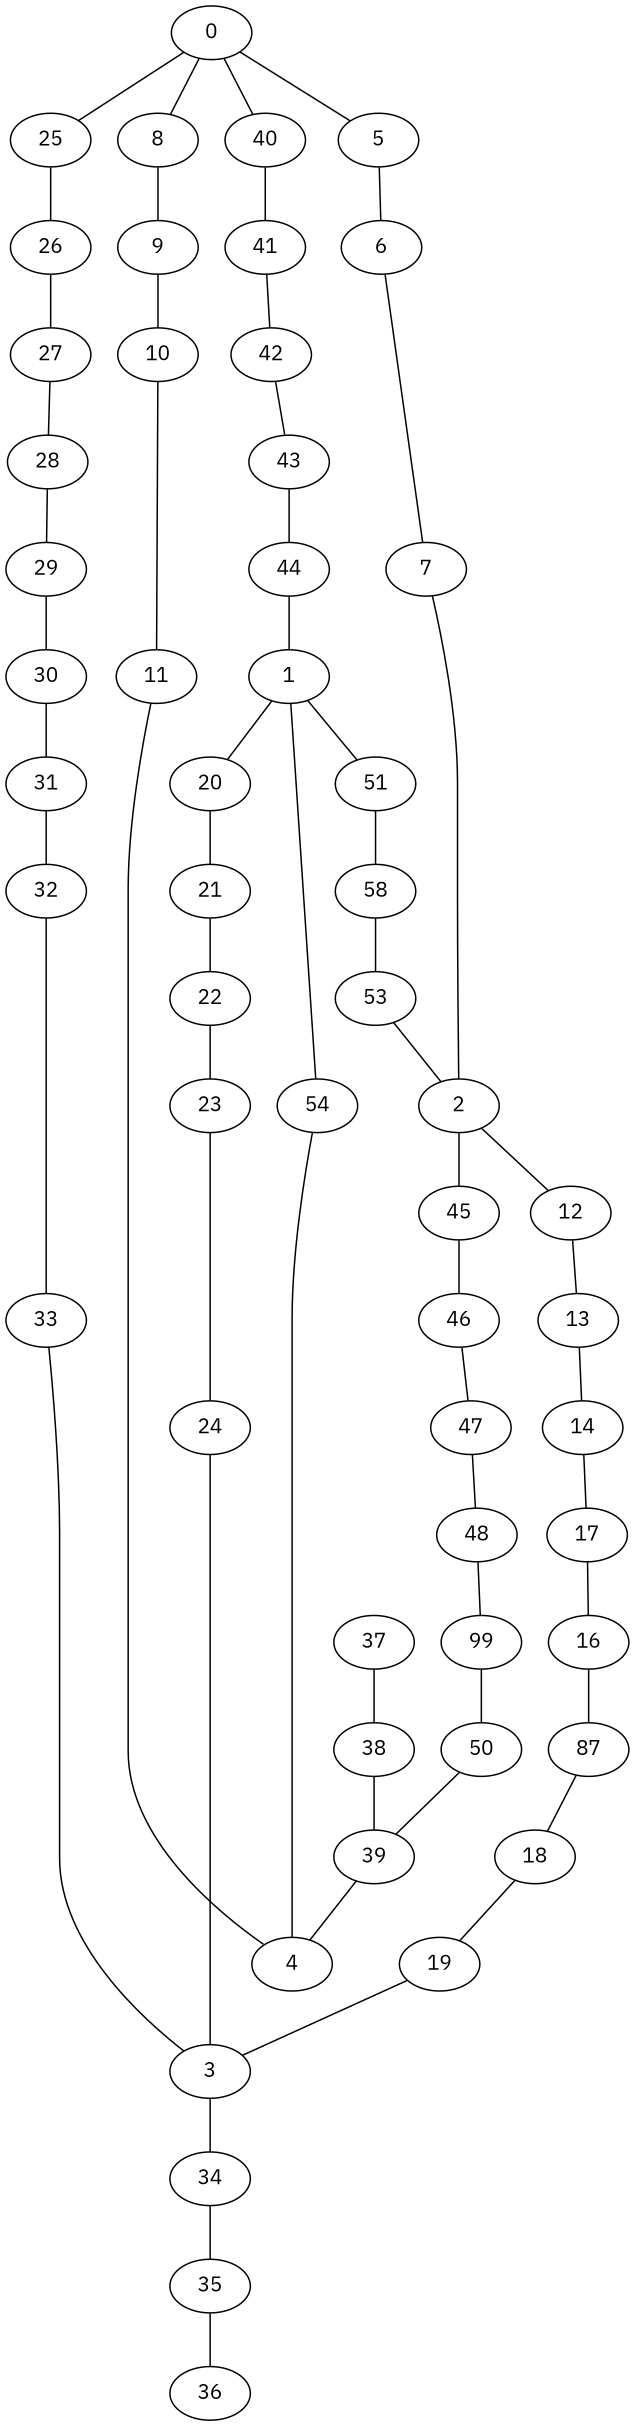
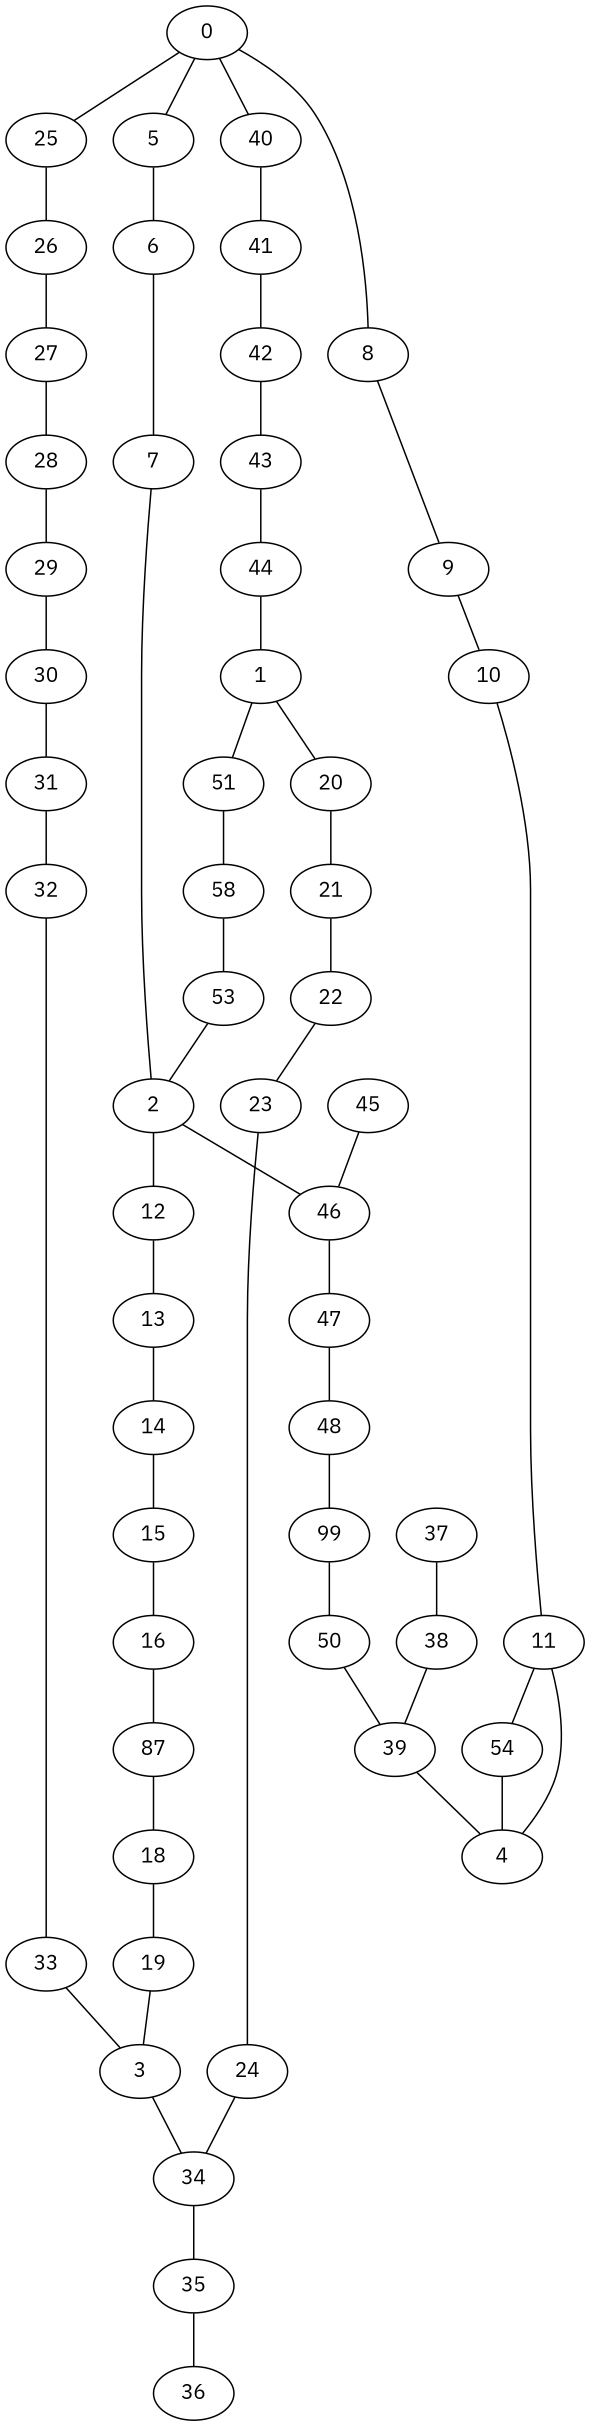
edge "1" -- "54": now "11" -- "54"
edge "2" -- "45": now "2" -- "46"
node "17": label "17" -> "15"
edge "24" -- "3": now "24" -- "34"
